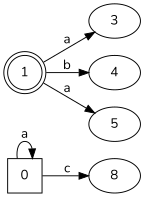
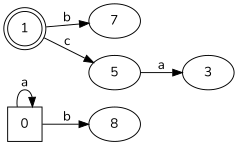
edge "1" -> "3": now "5" -> "3"
node "4": label "4" -> "7"
edge "1" -> "5": label "a" -> "c"
edge "0" -> "8": label "c" -> "b"
